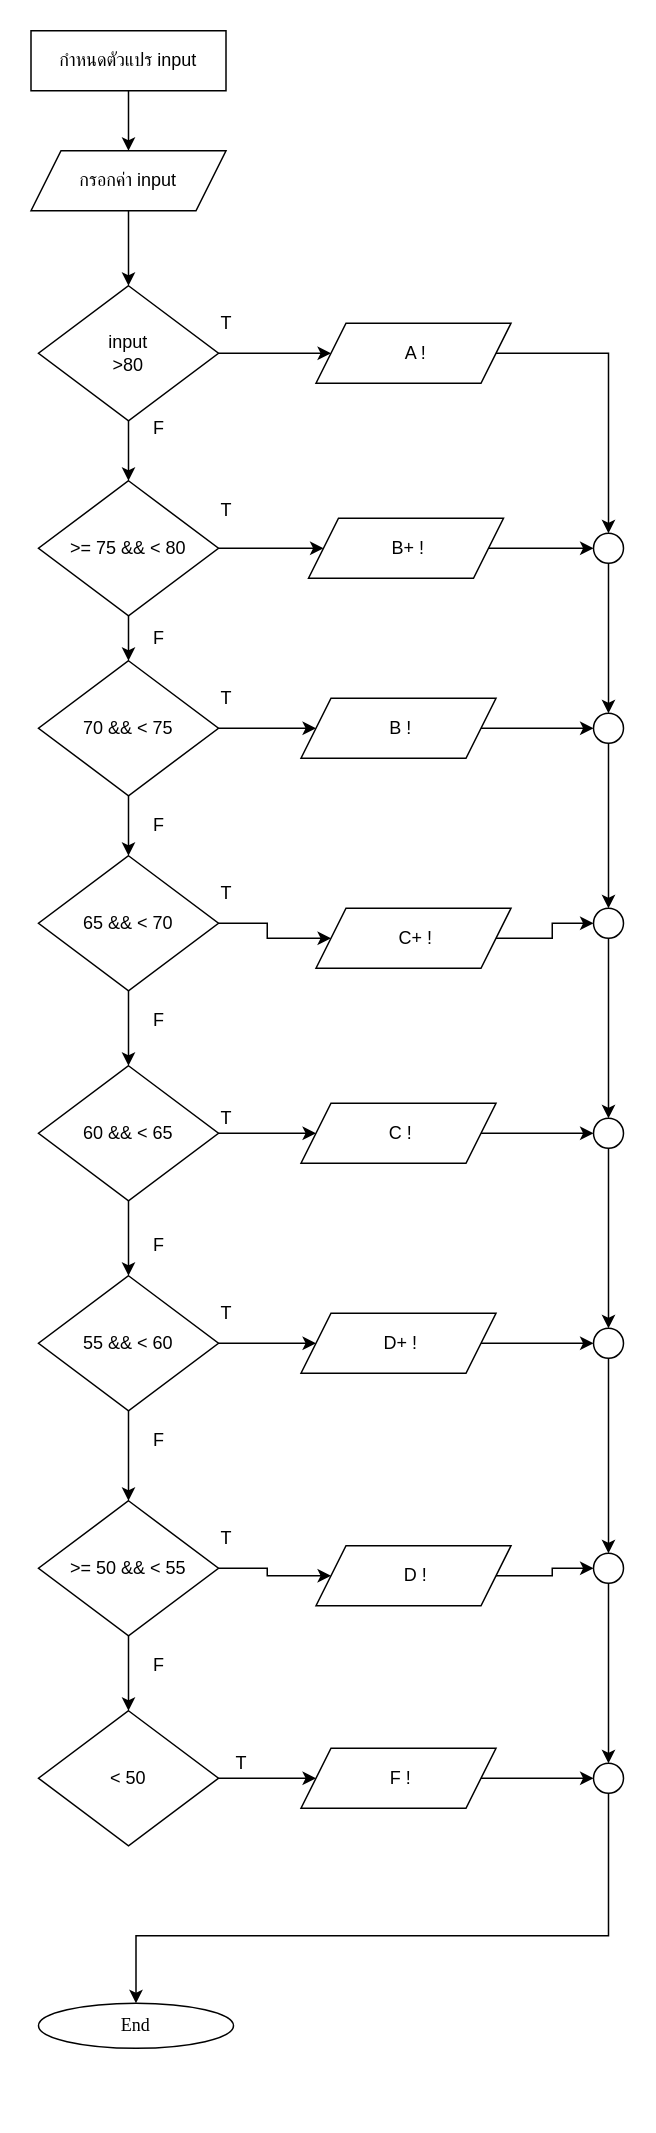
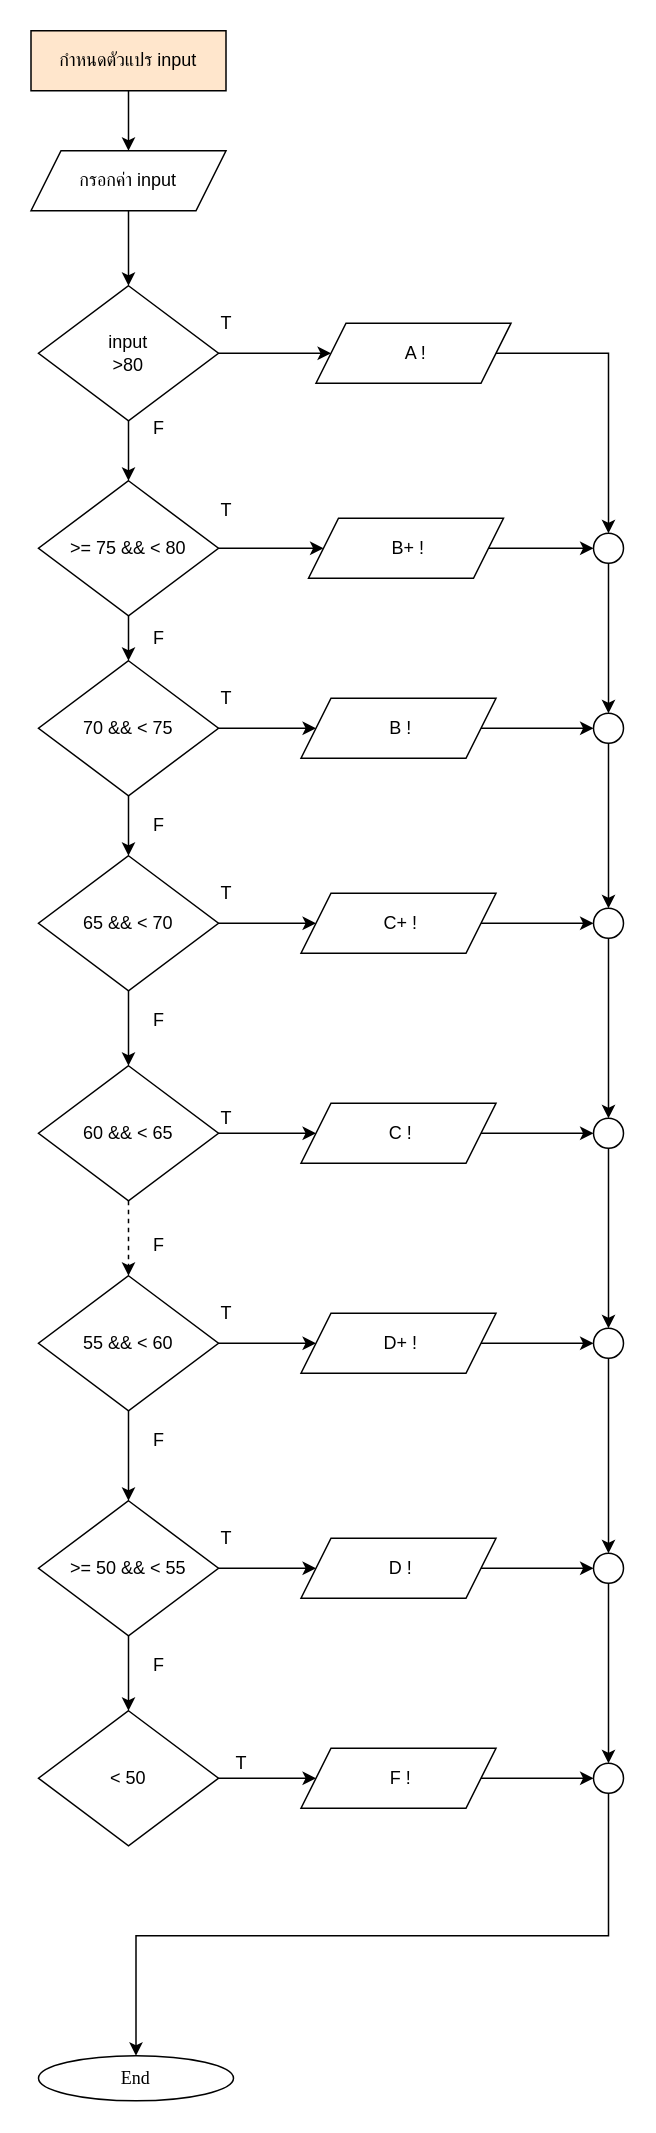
node "กำหนดตัวแปร input": fillcolor #ffffff -> #ffe6cc
node "C+ !": moved (413, 938) -> (398, 923)
edge "60 && < 65" -> "55 && < 60": style solid -> dashed
node "D !": moved (413, 1576) -> (398, 1568)
node "End": moved (136, 2026) -> (136, 2078)
